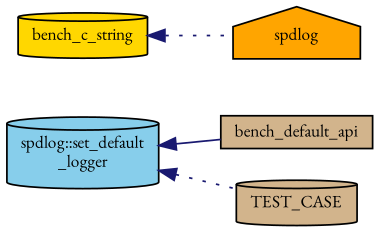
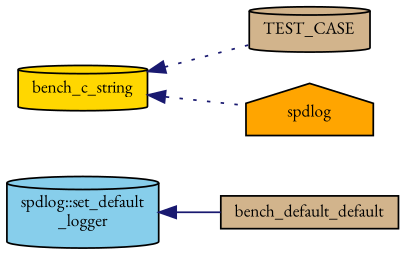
node "bench_default_api": label "bench_default_api" -> "bench_default_default"
edge "TEST_CASE" -> "spdlog::set_default _logger": now "TEST_CASE" -> "bench_c_string"
